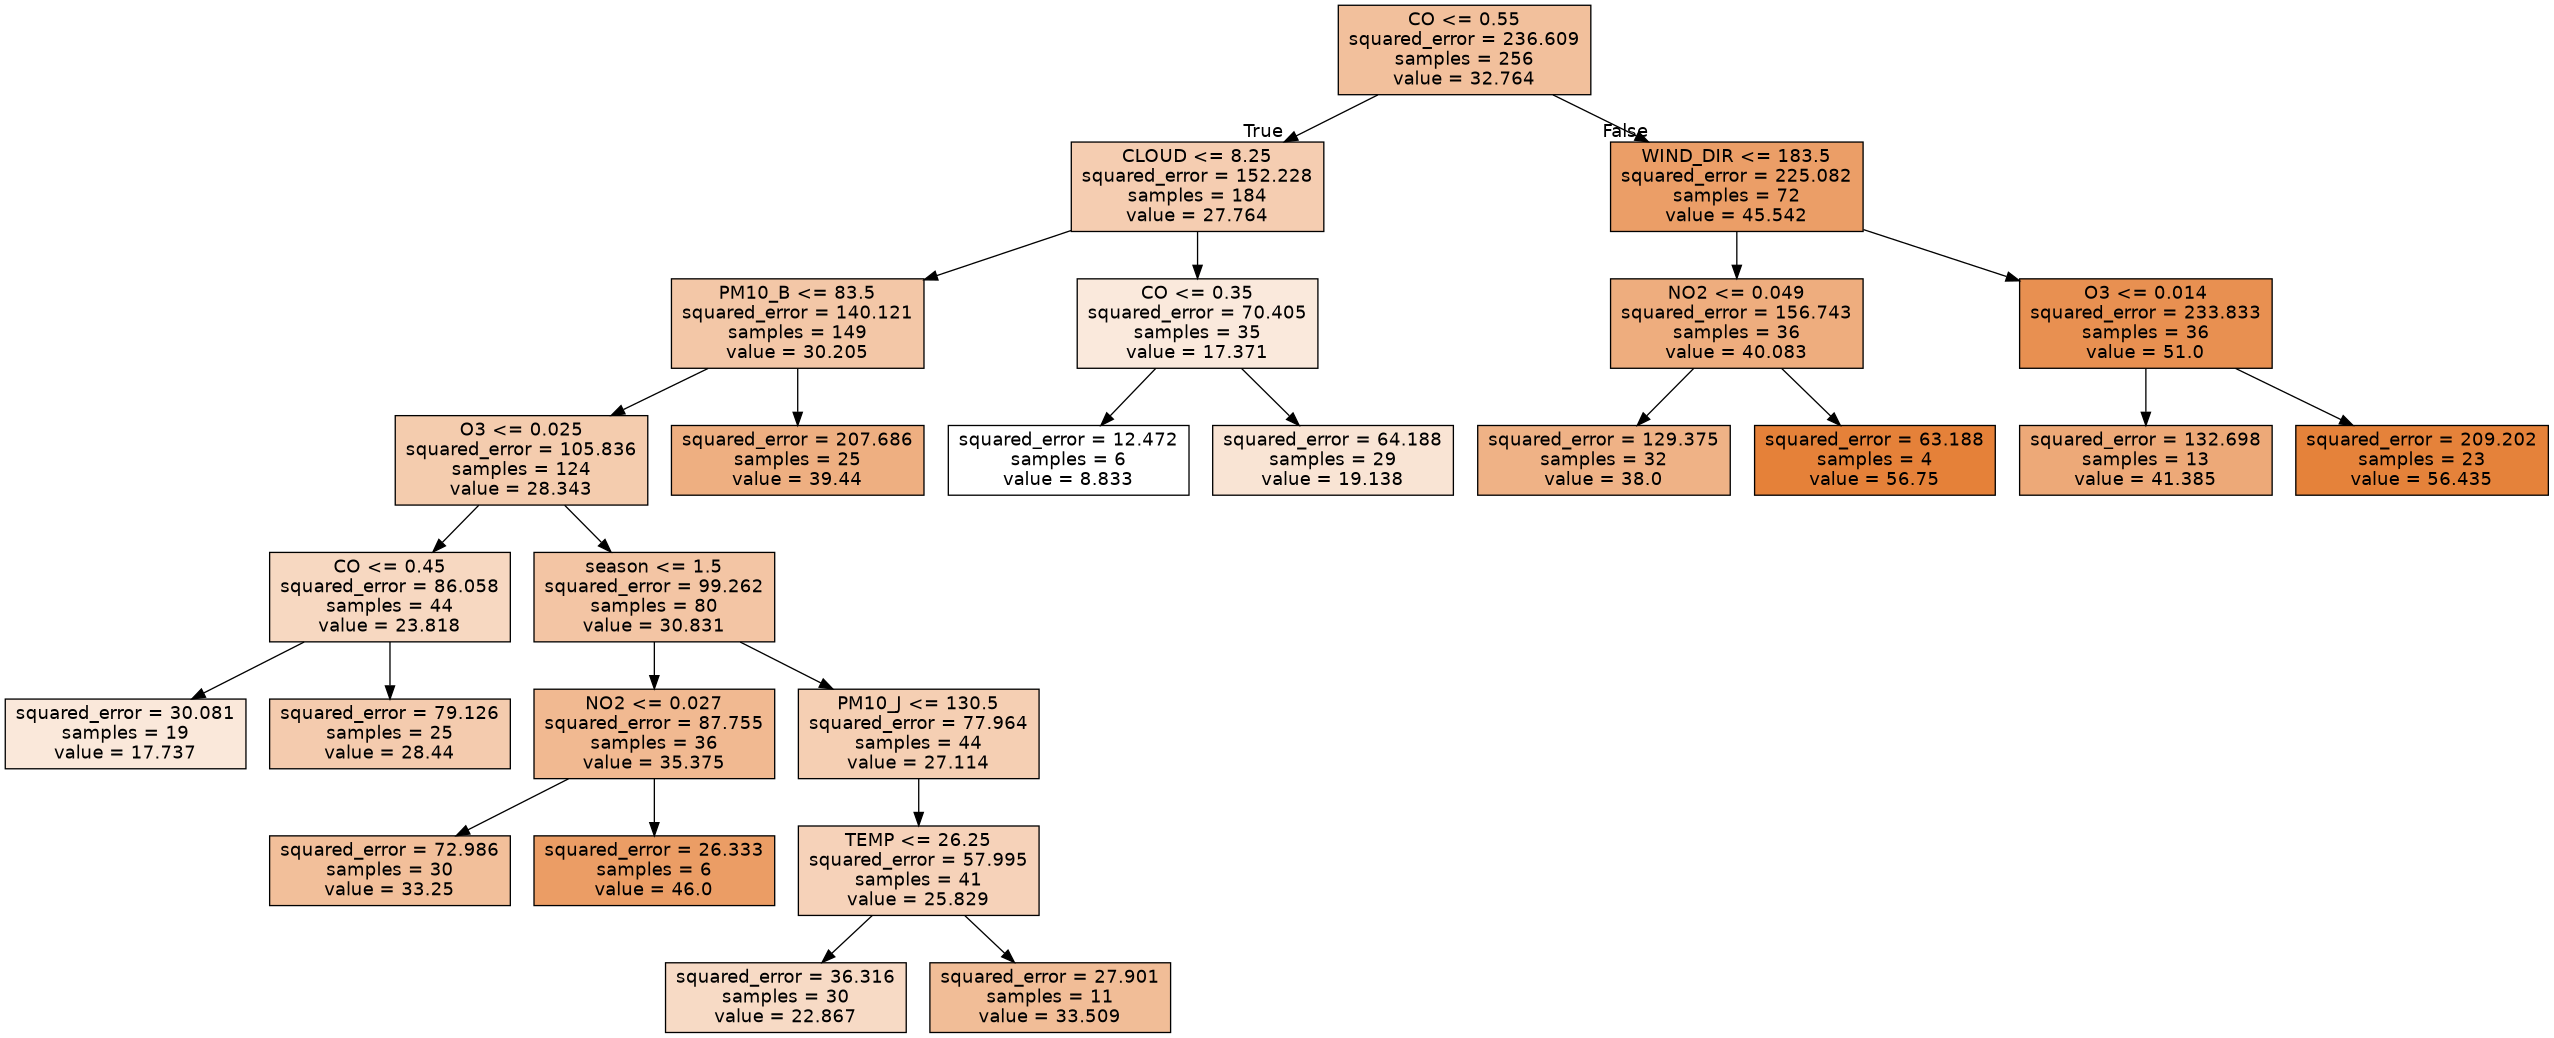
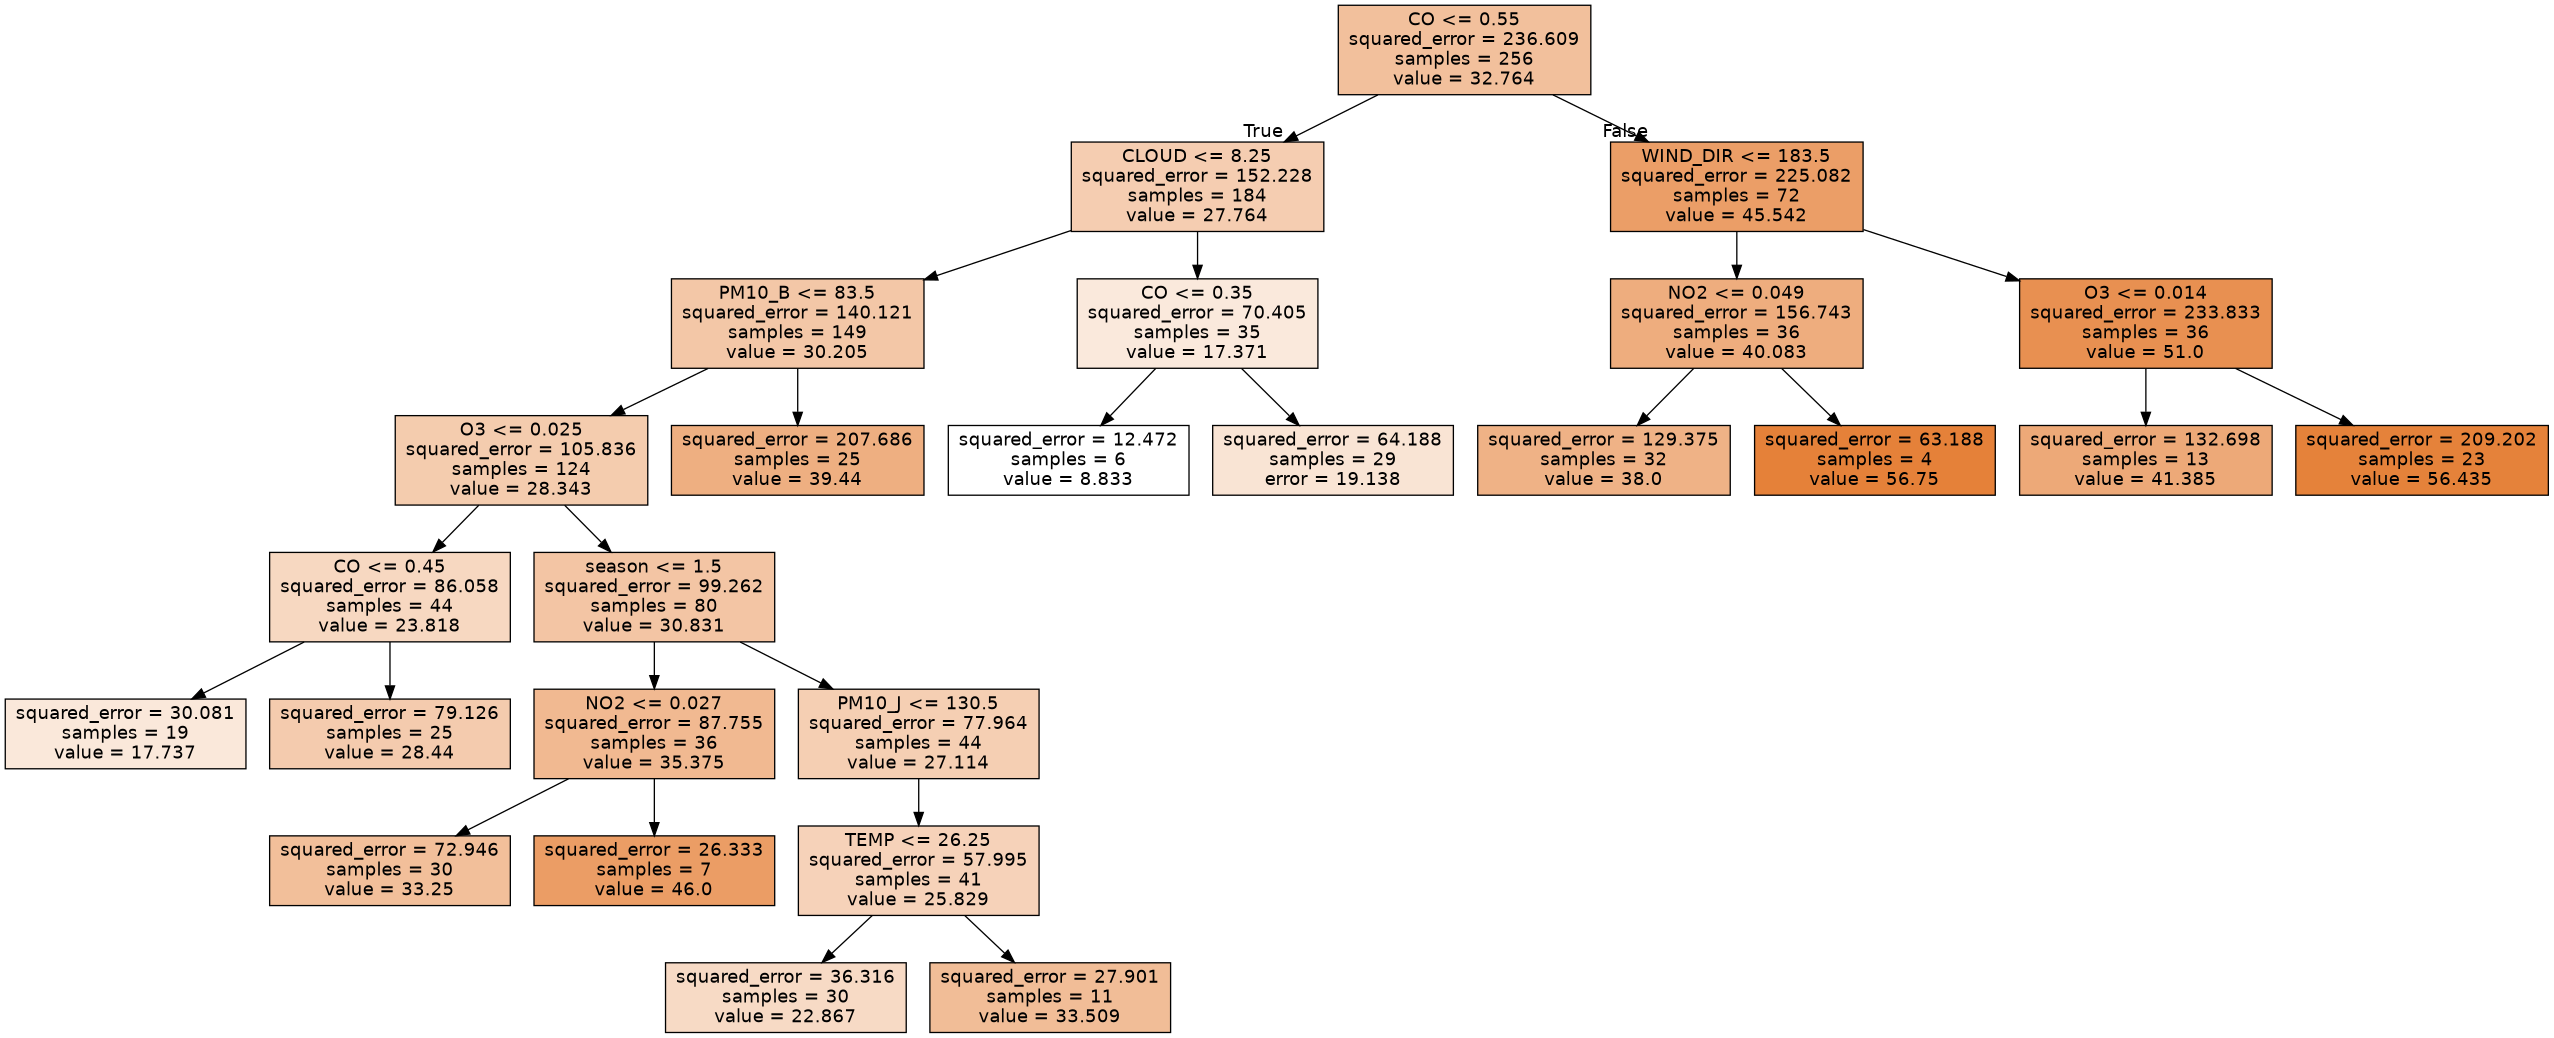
node "squared_error = 64.188 samples = 29 value = 19.138": label "squared_error = 64.188 samples = 29 value = 19.138" -> "squared_error = 64.188 samples = 29 error = 19.138"
node "squared_error = 72.986 samples = 30 value = 33.25": label "squared_error = 72.986 samples = 30 value = 33.25" -> "squared_error = 72.946 samples = 30 value = 33.25"
node "squared_error = 26.333 samples = 6 value = 46.0": label "squared_error = 26.333 samples = 6 value = 46.0" -> "squared_error = 26.333 samples = 7 value = 46.0"
